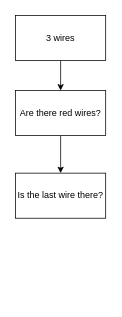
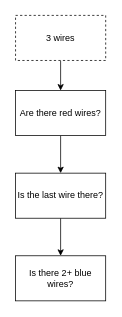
node "3 wires": style solid -> dashed
edge "Is the last wire there?" -> "Is there 2+ blue wires?": added
node "Is there 2+ blue wires?": added
